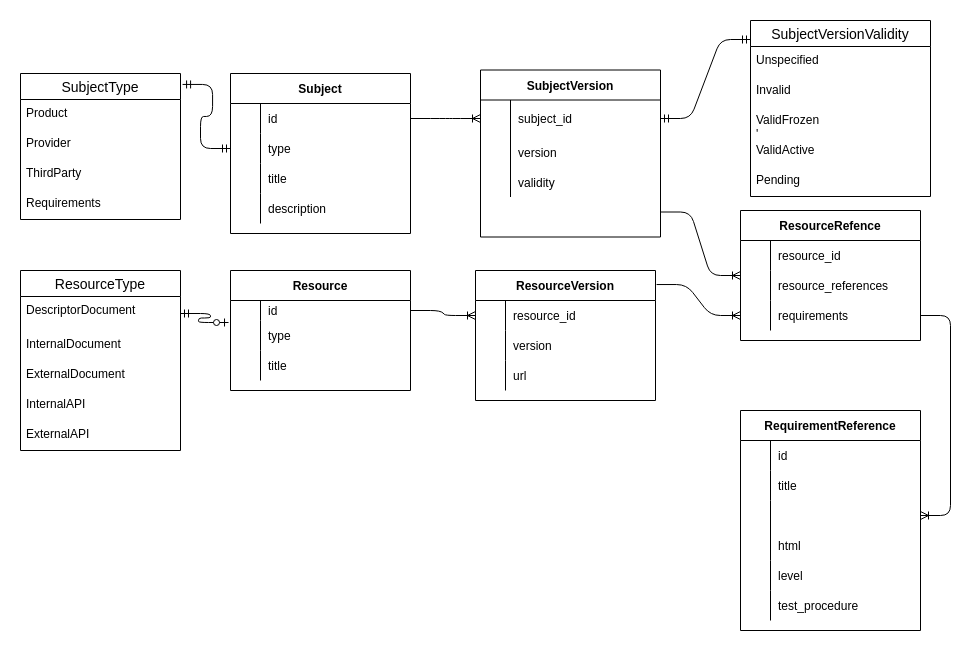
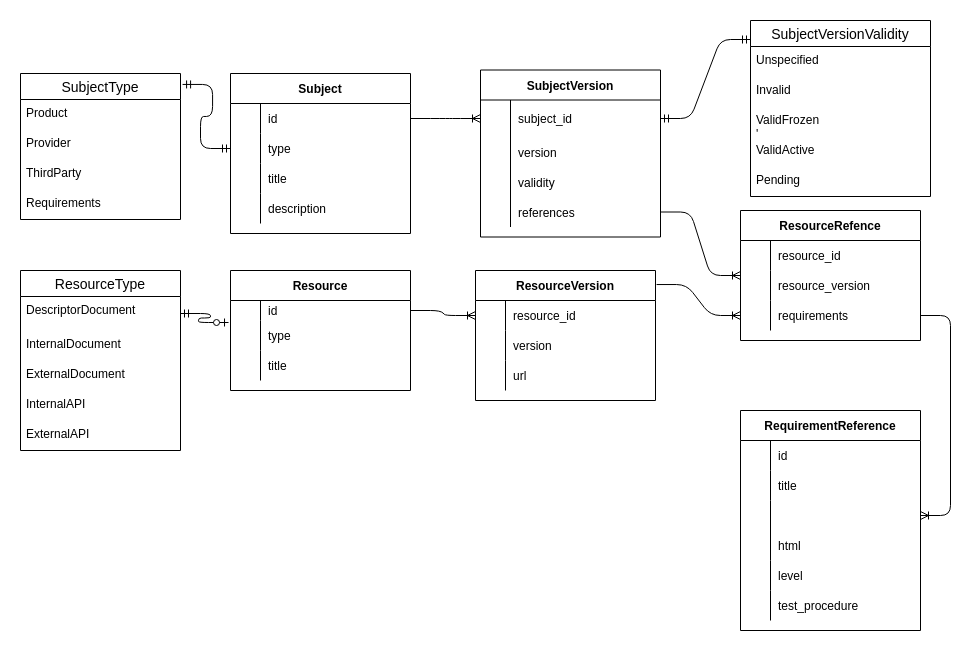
node "references": added
node "resource_references": label "resource_references" -> "resource_version"
